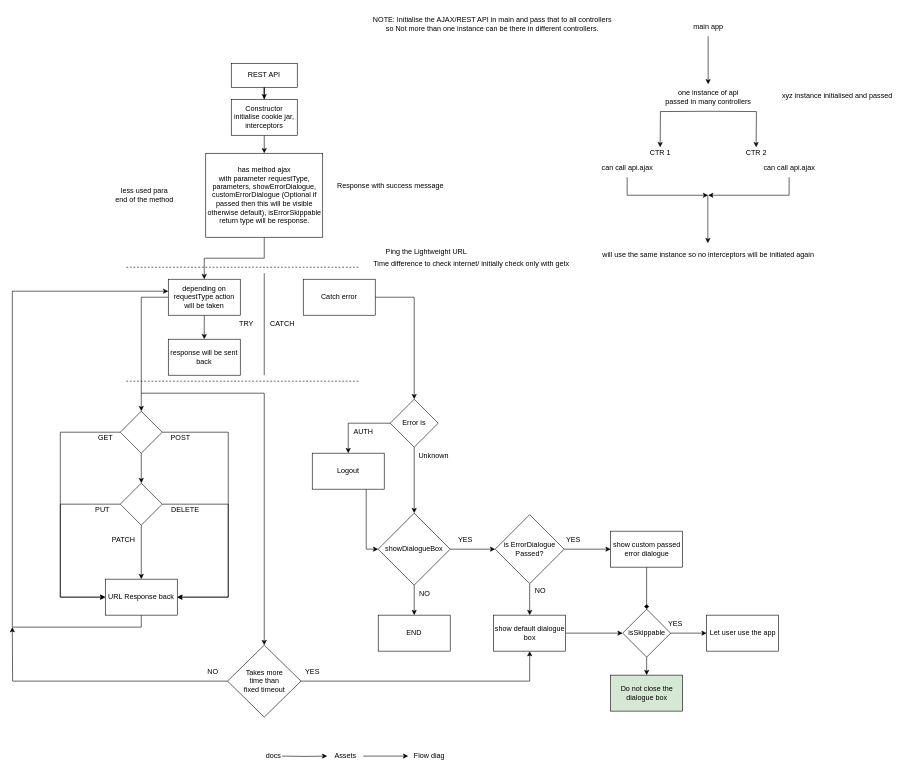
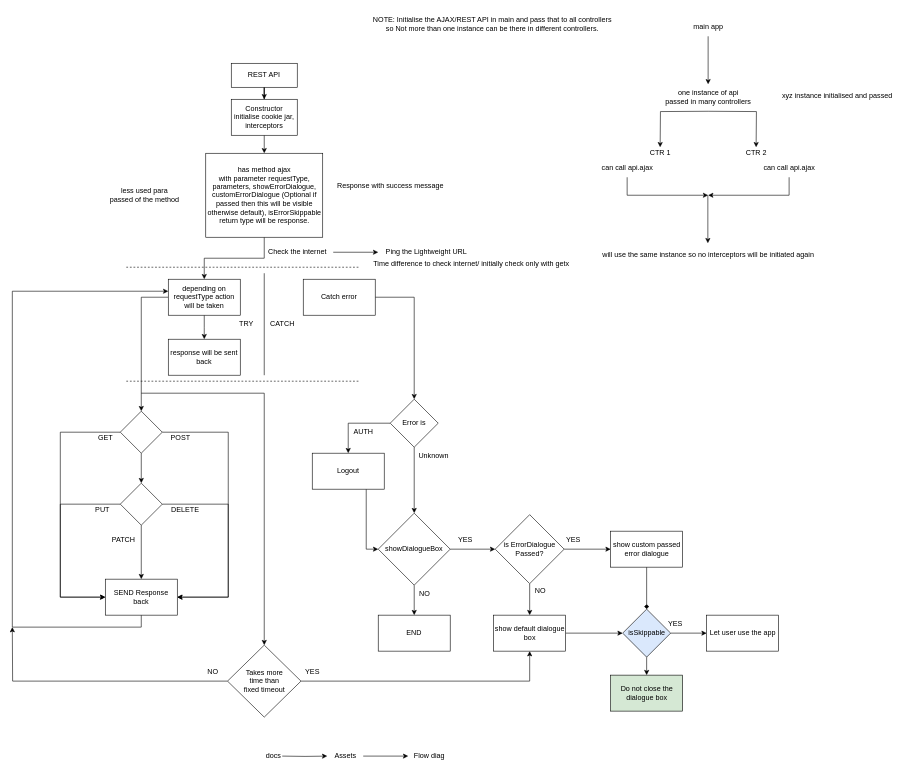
node "less used para end of the method": label "less used para end of the method" -> "less used para passed of the method"
node "Check the internet": added
edge "Check the internet" -> "Ping the Lightweight URL": added
node "URL Response back": label "URL Response back" -> "SEND Response back"
node "isSkippable": fillcolor #ffffff -> #dae8fc
